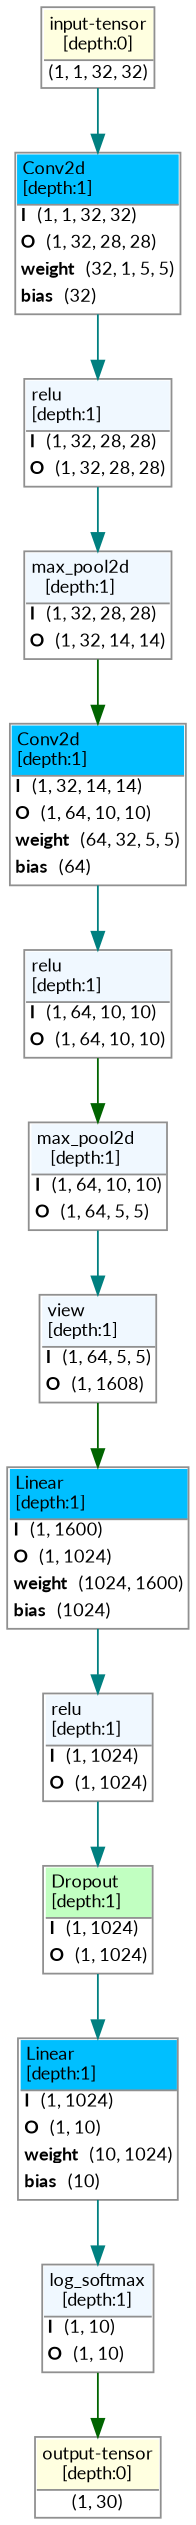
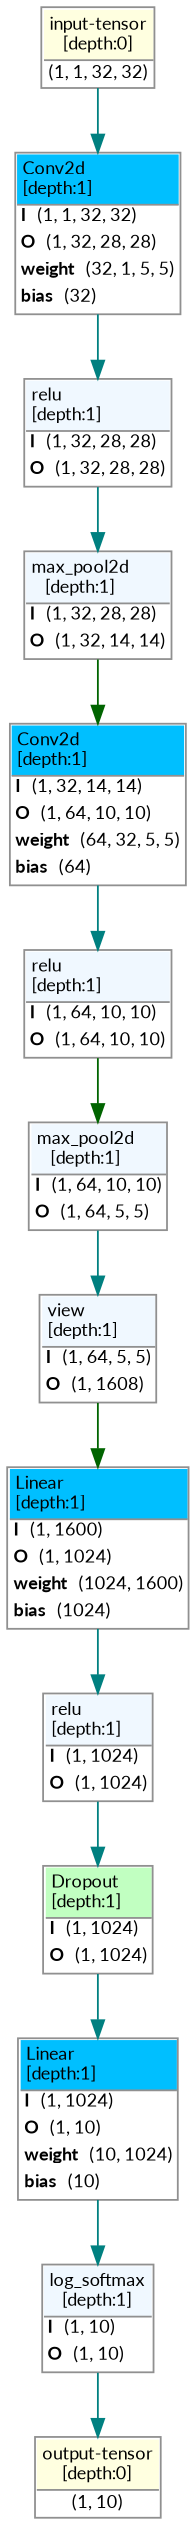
edge "log_softmax" -> "output-tensor": color darkgreen -> teal
node "output-tensor": text "(1, 30)" -> "(1, 10)"
